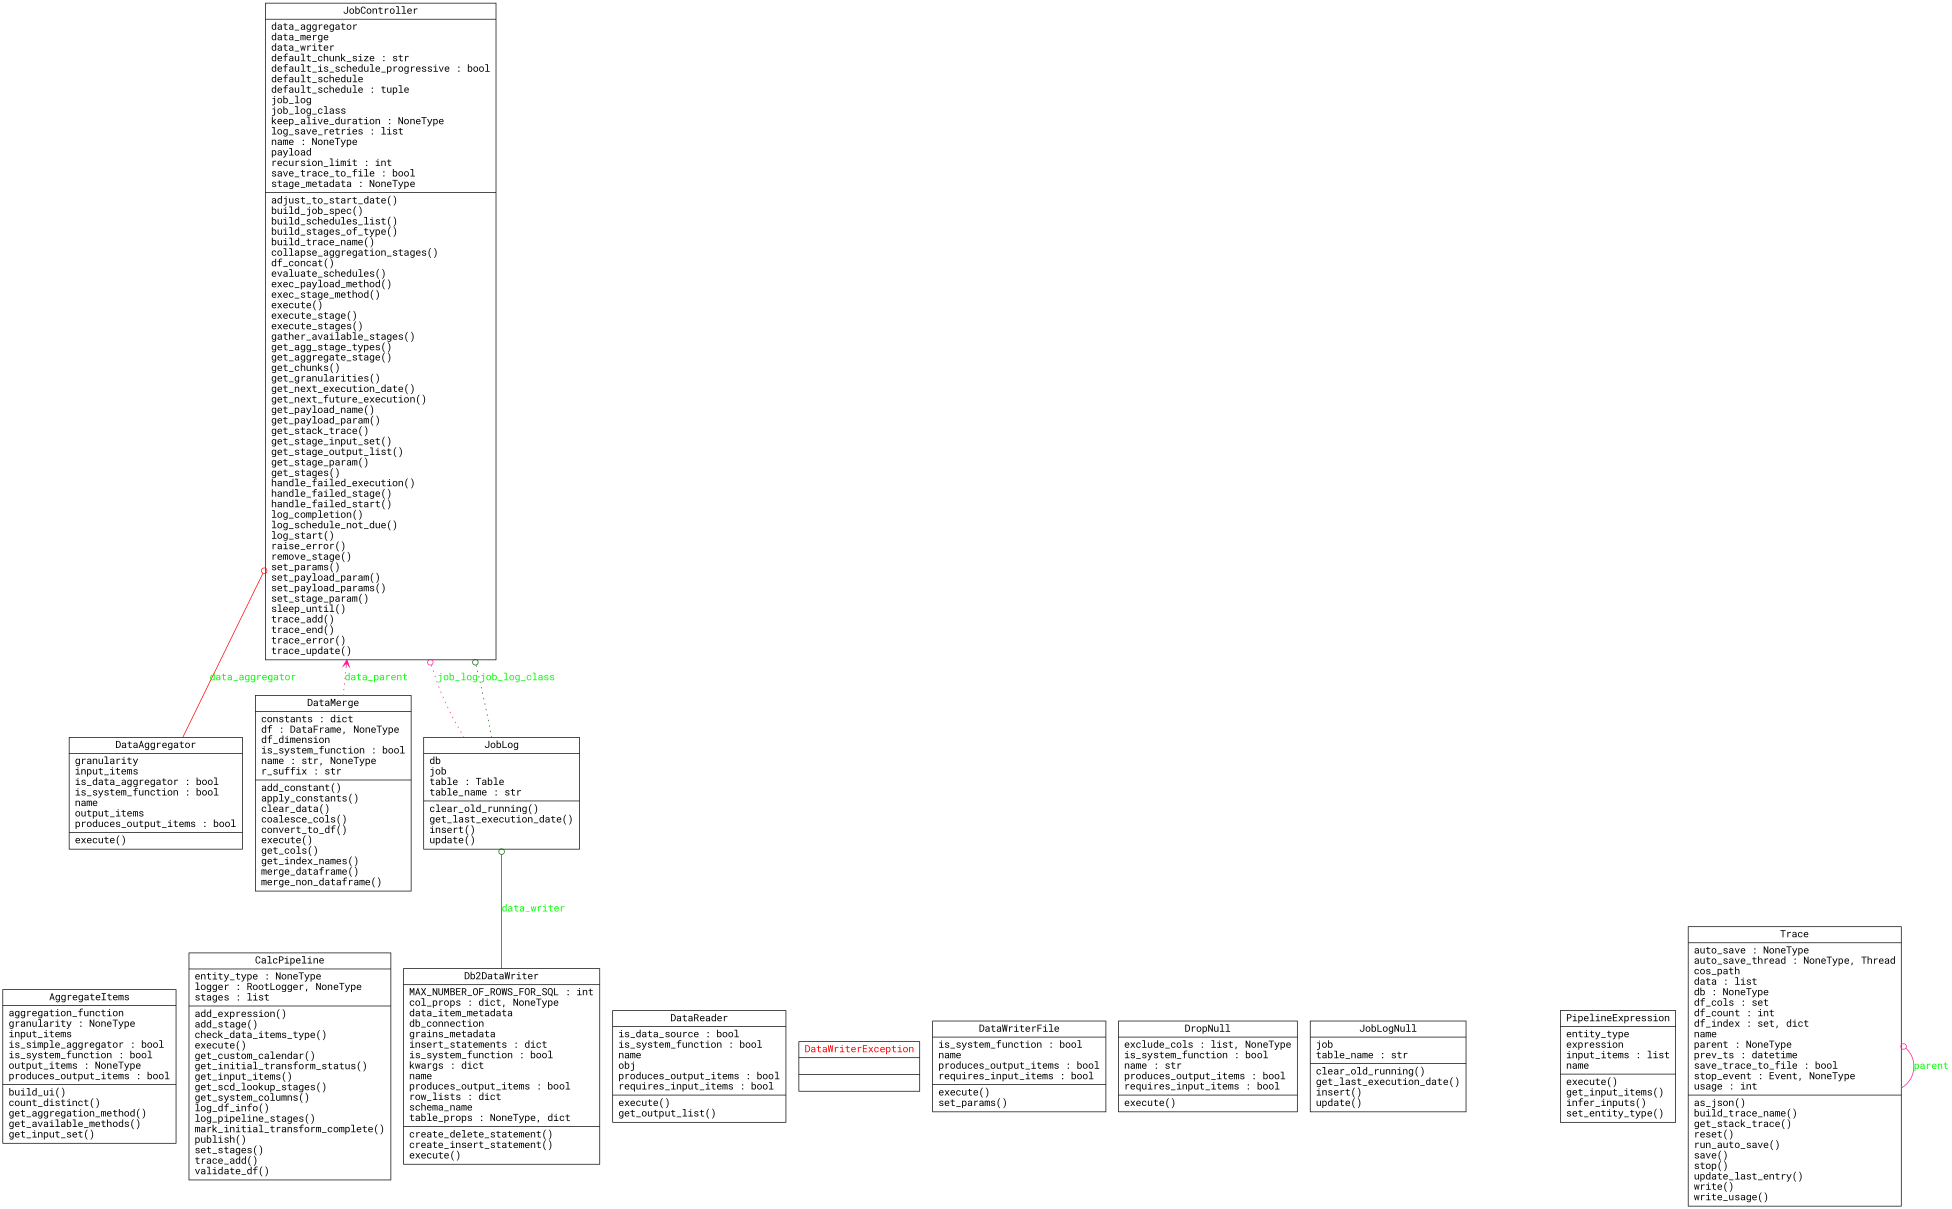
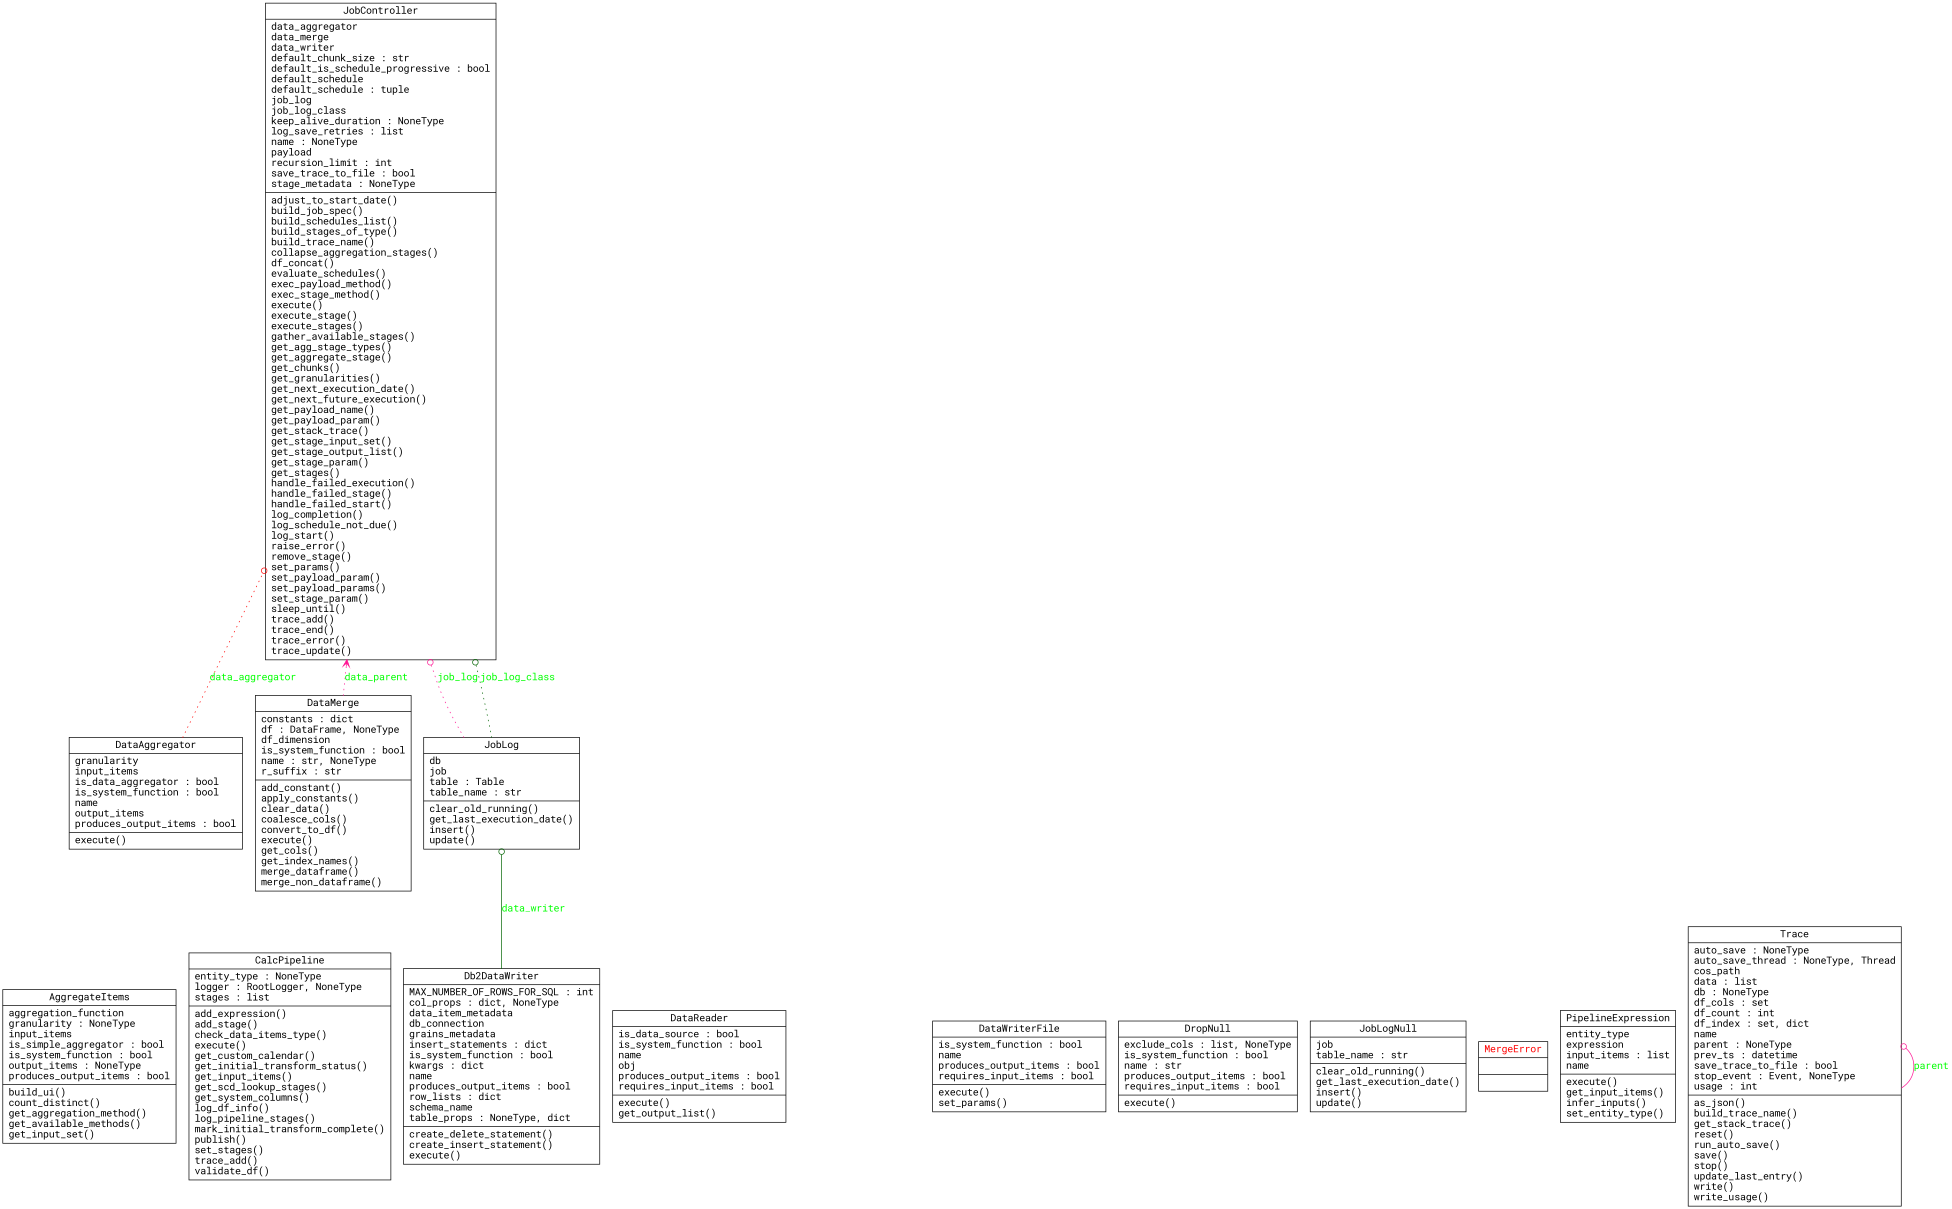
edge "DataAggregator" -> "JobController": style solid -> dotted
node "DataWriterException": removed
node "MergeError": added
